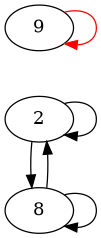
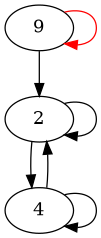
edge "9" -> "2": added
node "8": label "8" -> "4"
